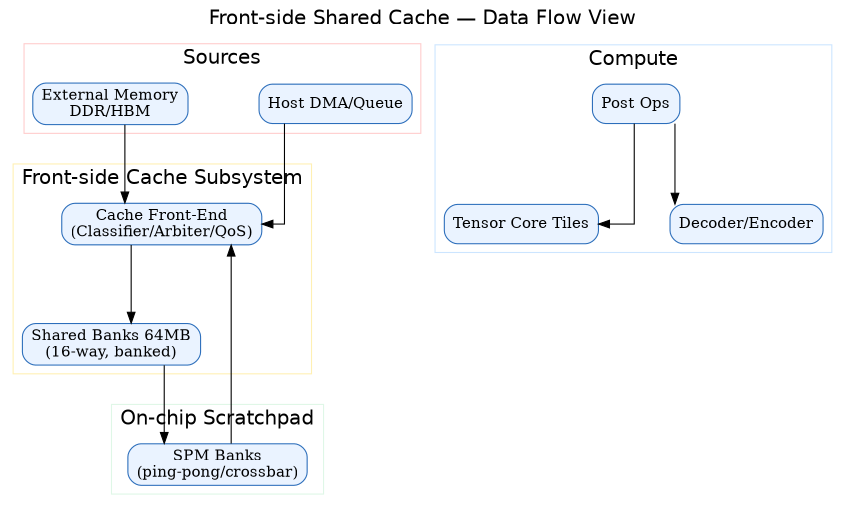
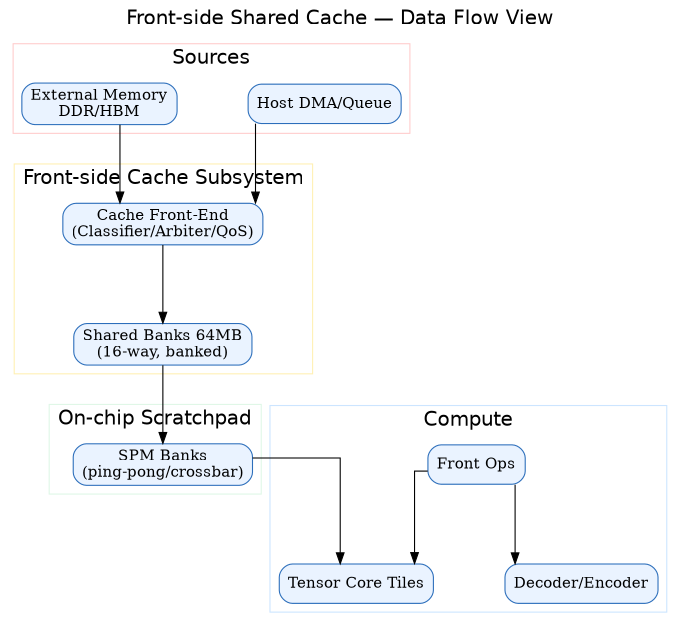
node "Post Ops": label "Post Ops" -> "Front Ops"
edge "SPM Banks (ping-pong/crossbar)" -> "Cache Front-End (Classifier/Arbiter/QoS)": now "SPM Banks (ping-pong/crossbar)" -> "Tensor Core Tiles"
